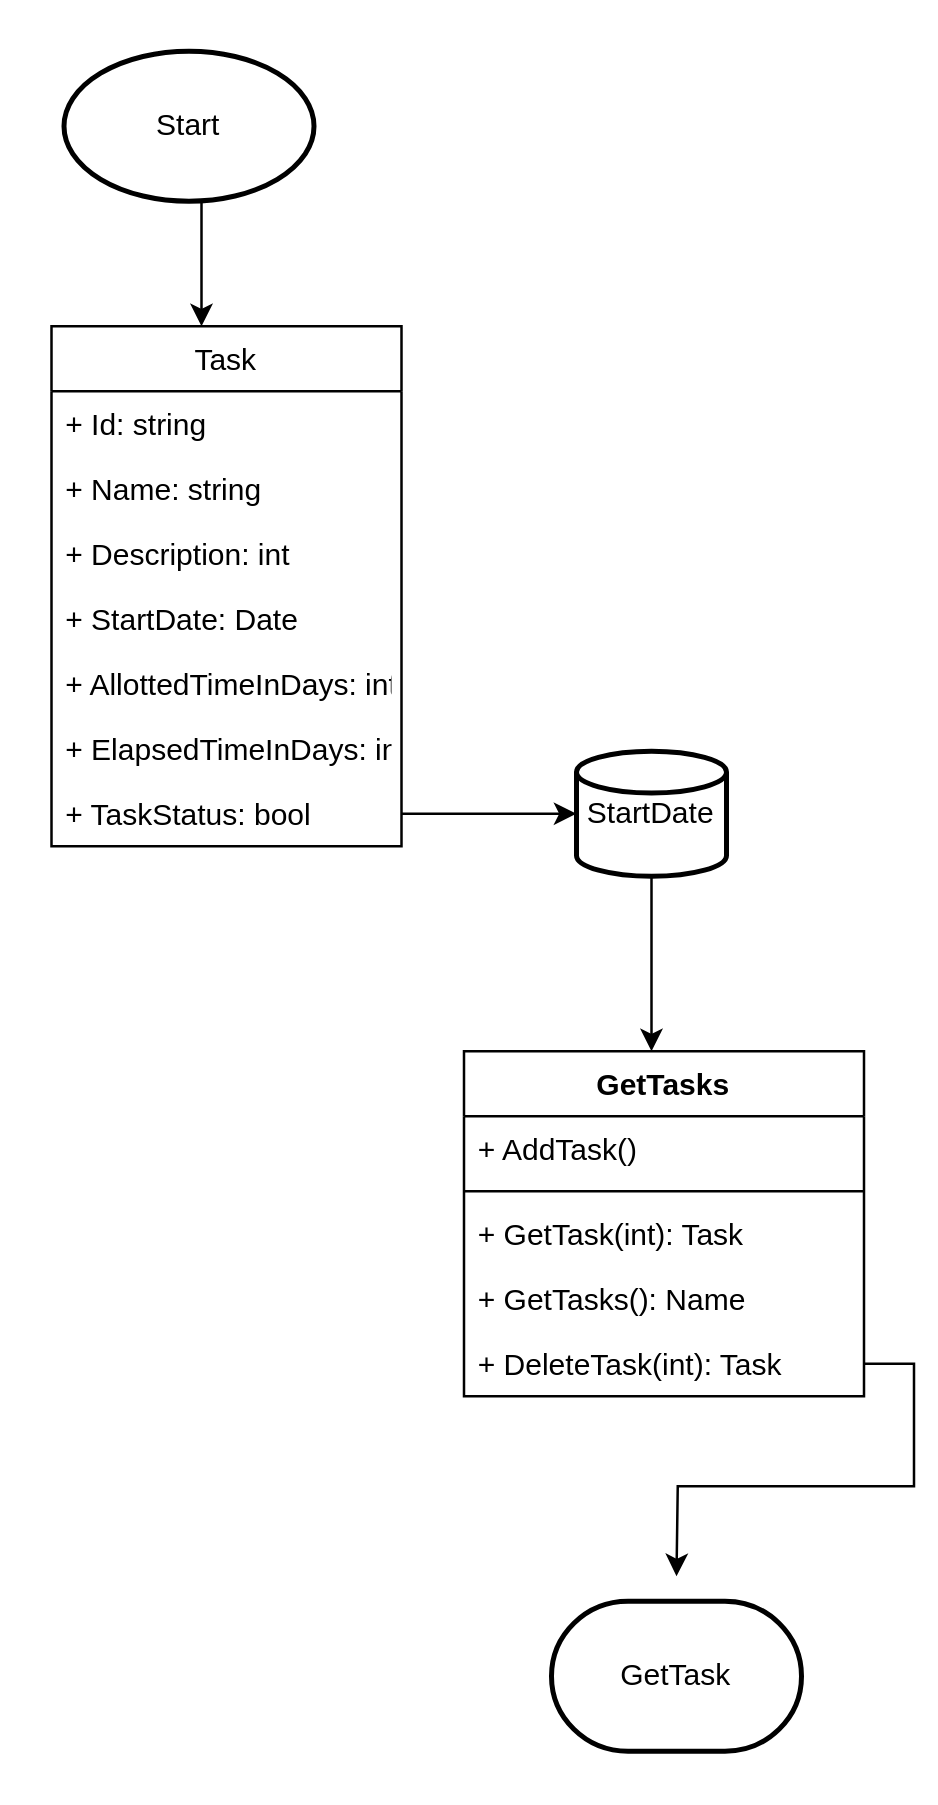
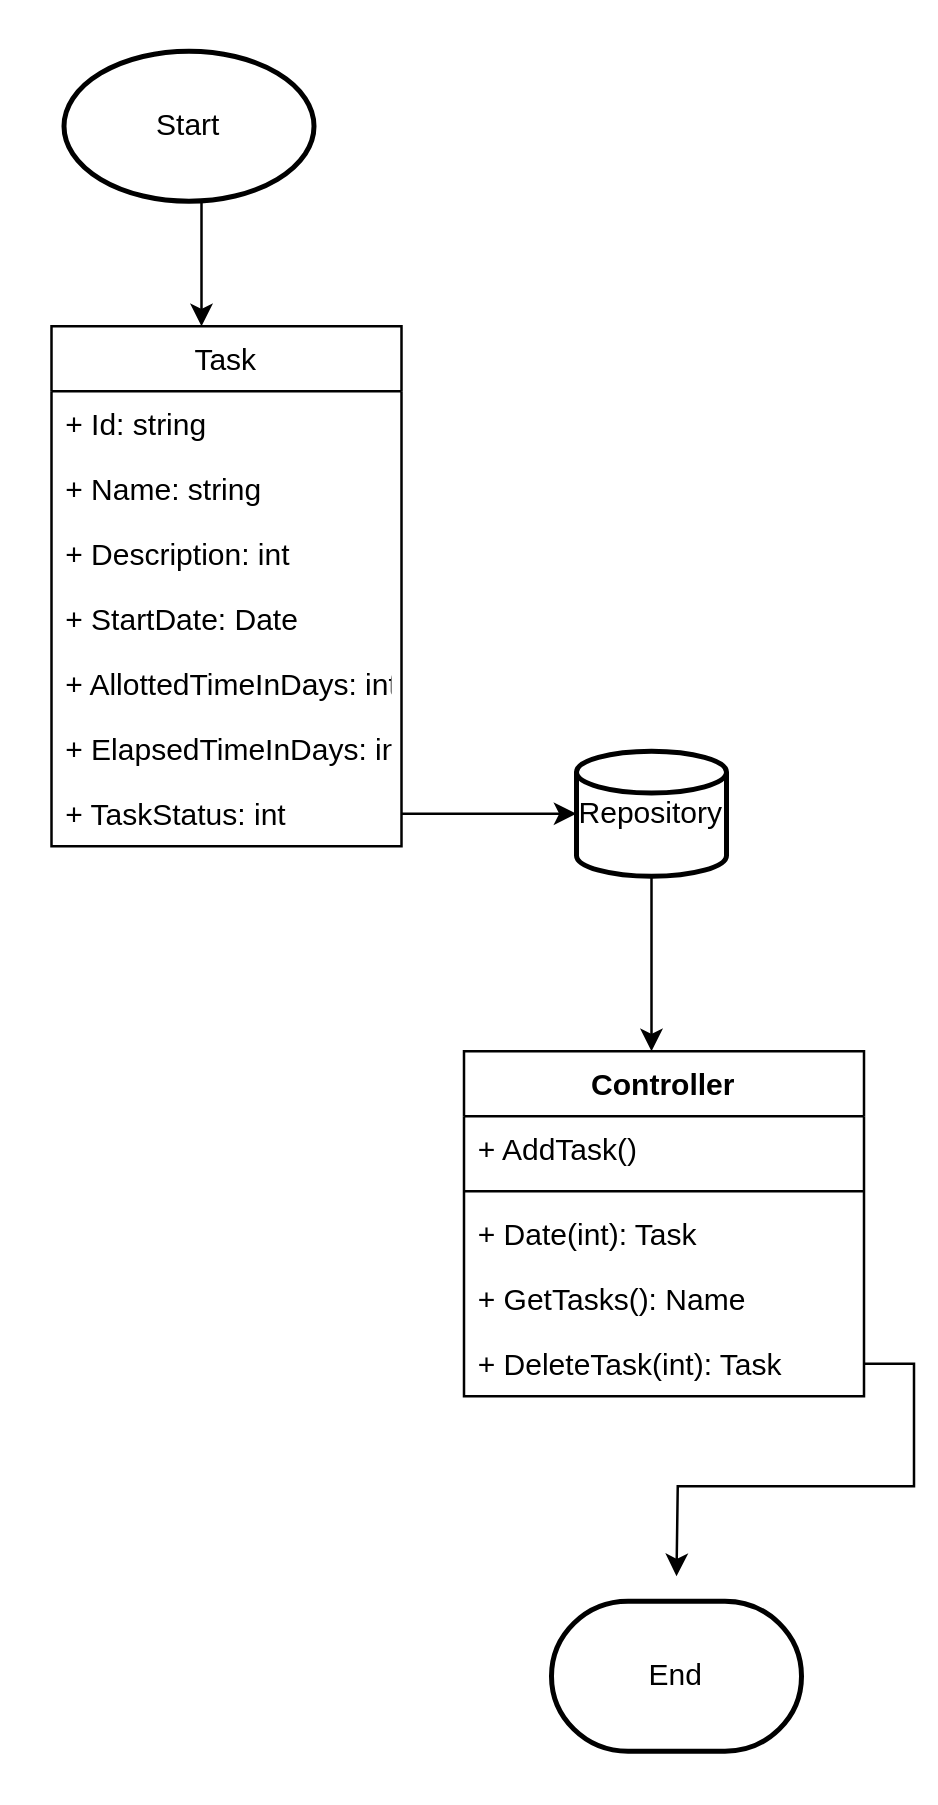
node "StartDate": label "StartDate" -> "Repository"
node "+ TaskStatus: bool": label "+ TaskStatus: bool" -> "+ TaskStatus: int"
node "GetTasks": label "GetTasks" -> "Controller"
node "+ GetTask(int): Task": label "+ GetTask(int): Task" -> "+ Date(int): Task"
node "GetTask": label "GetTask" -> "End"
